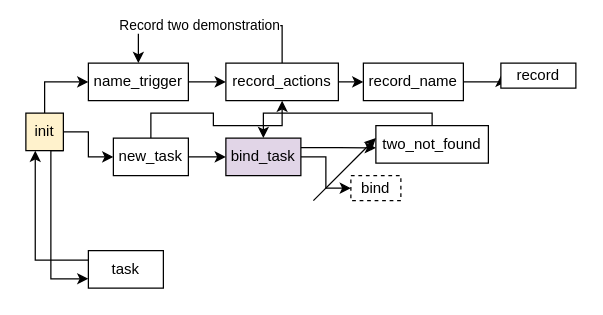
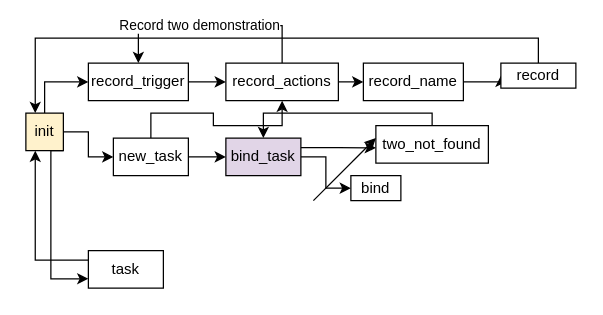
edge "record" -> "init": added
node "name_trigger": label "name_trigger" -> "record_trigger"
node "bind": style dashed -> solid
